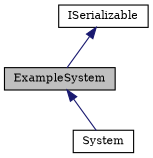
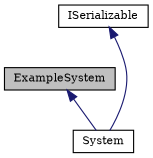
edge "ExampleSystem" -> "ISerializable": now "System" -> "ISerializable"
